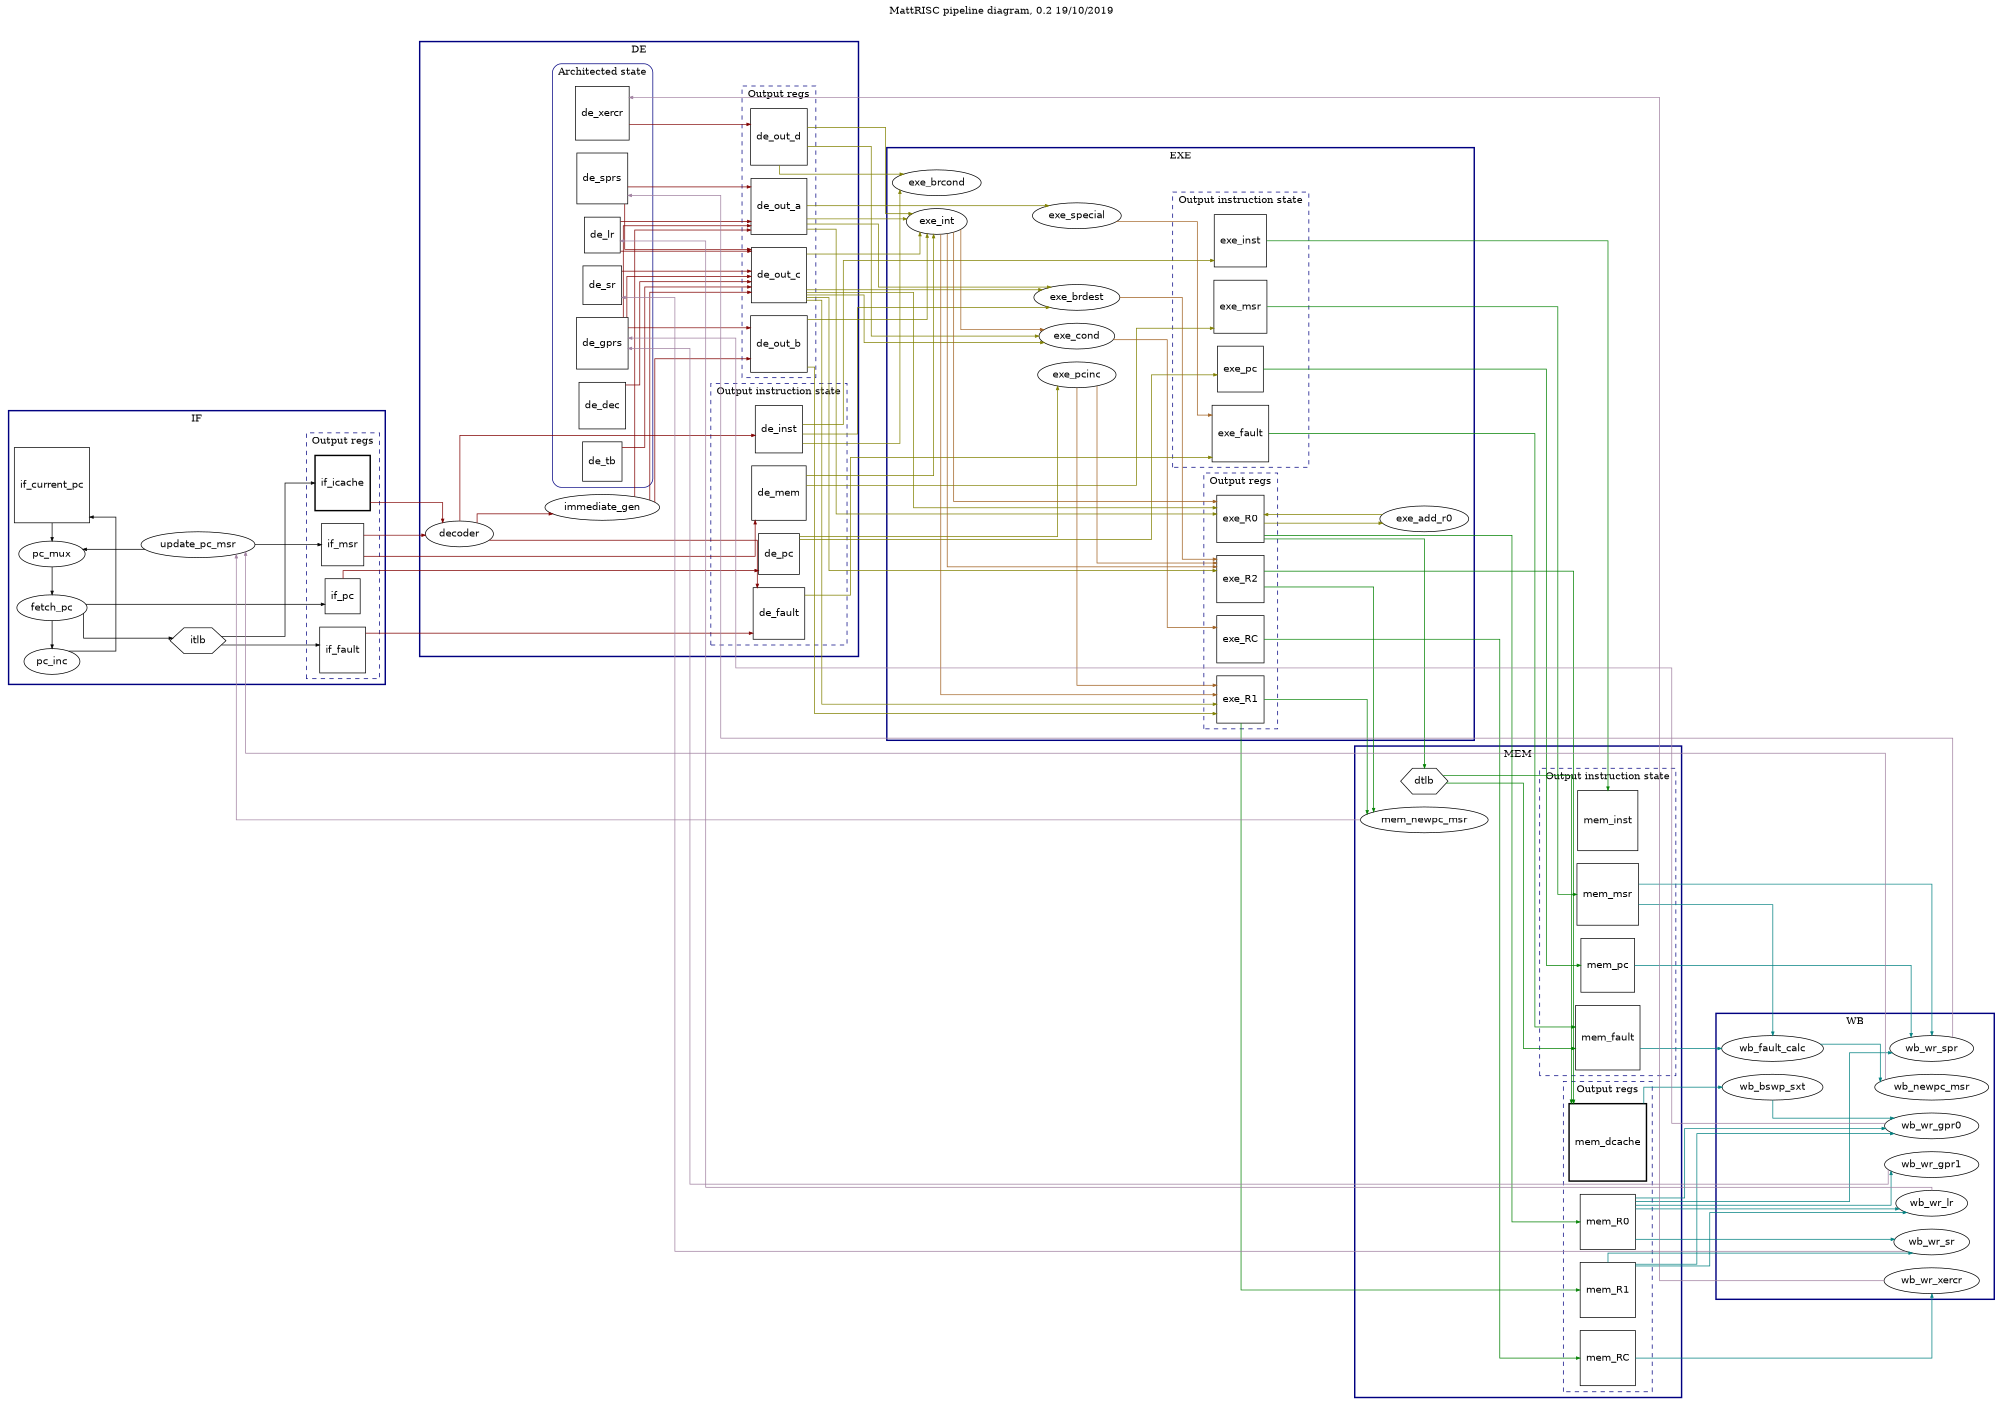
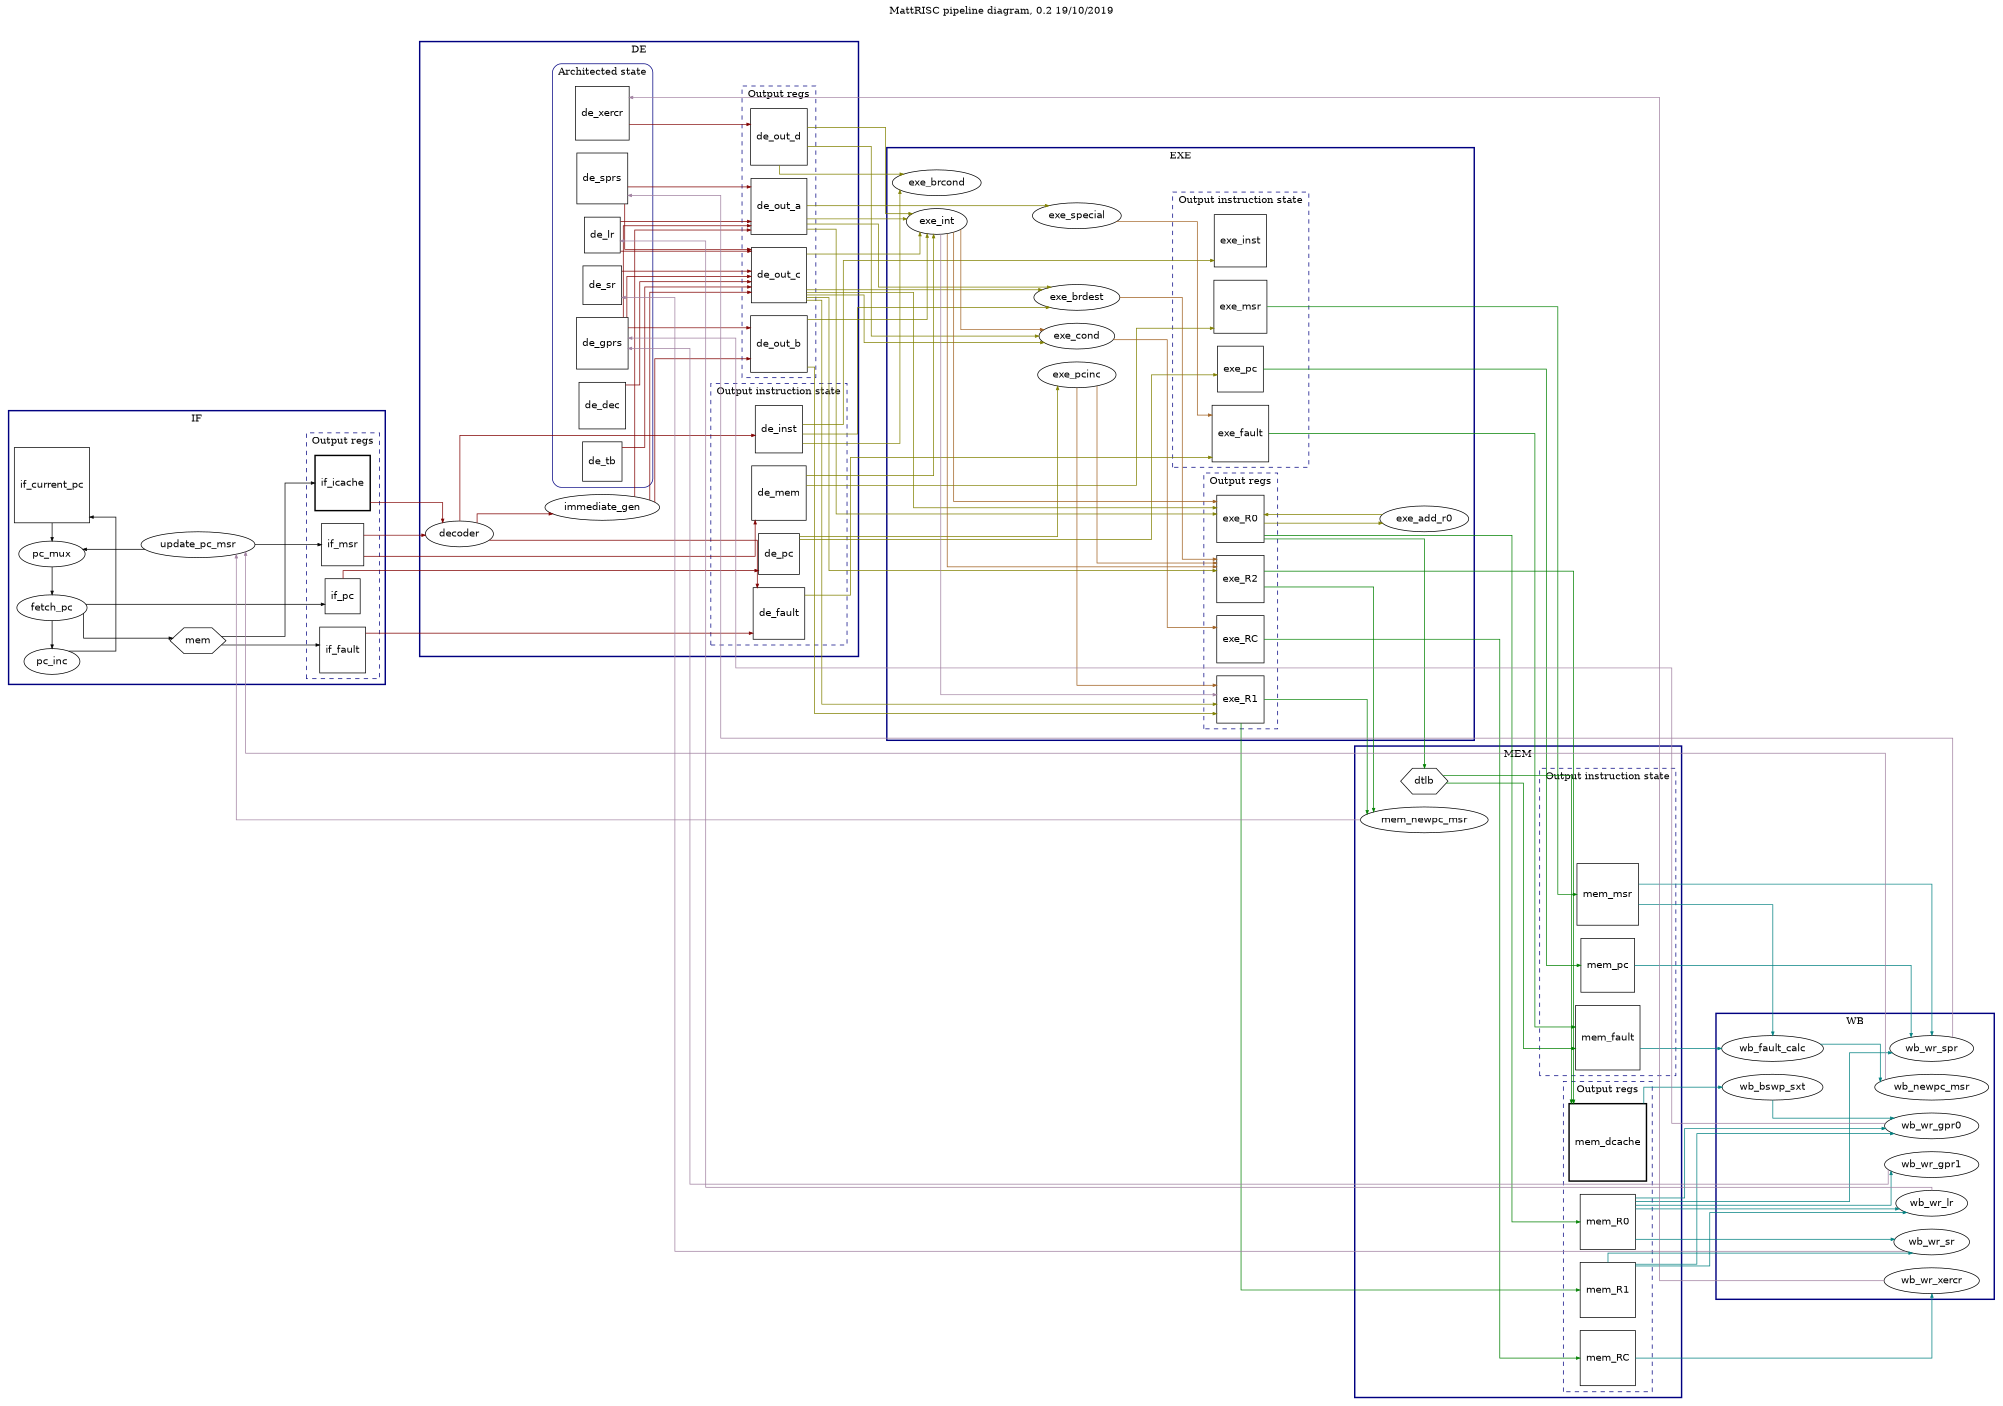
edge "exe_int" -> "exe_R1": color #a06020 -> #a080a0
node "itlb": label "itlb" -> "mem"
node "mem_inst": removed
